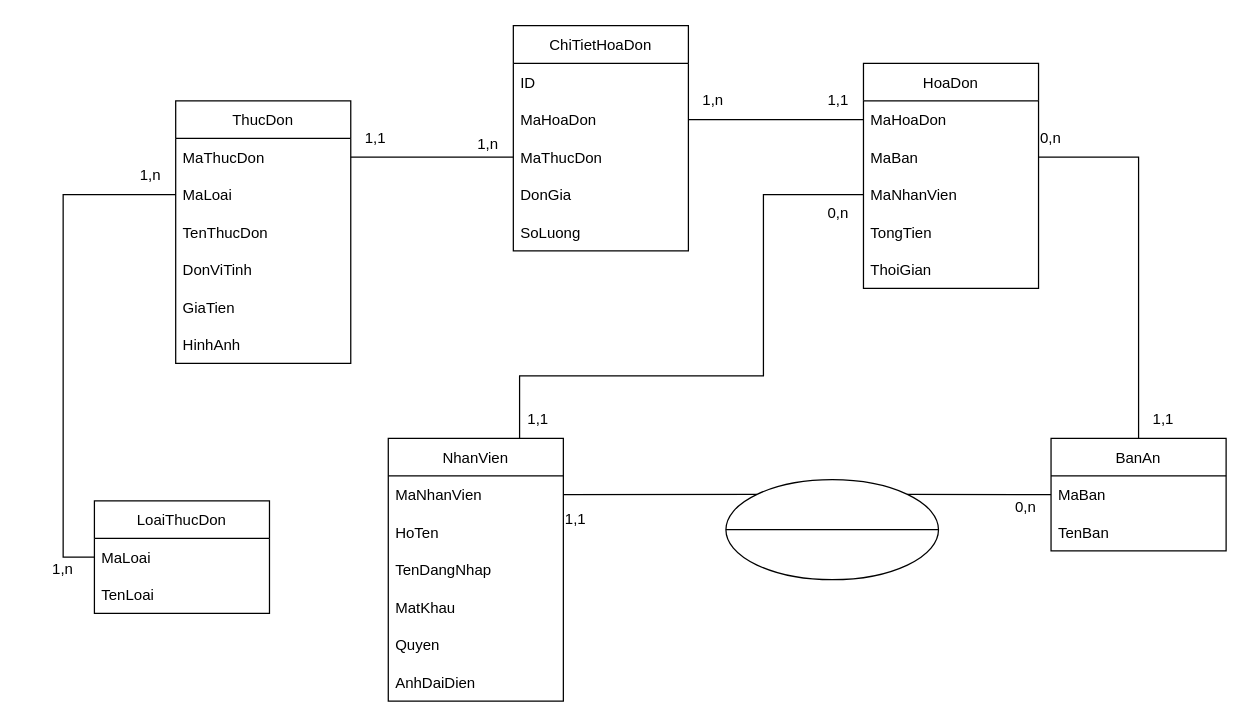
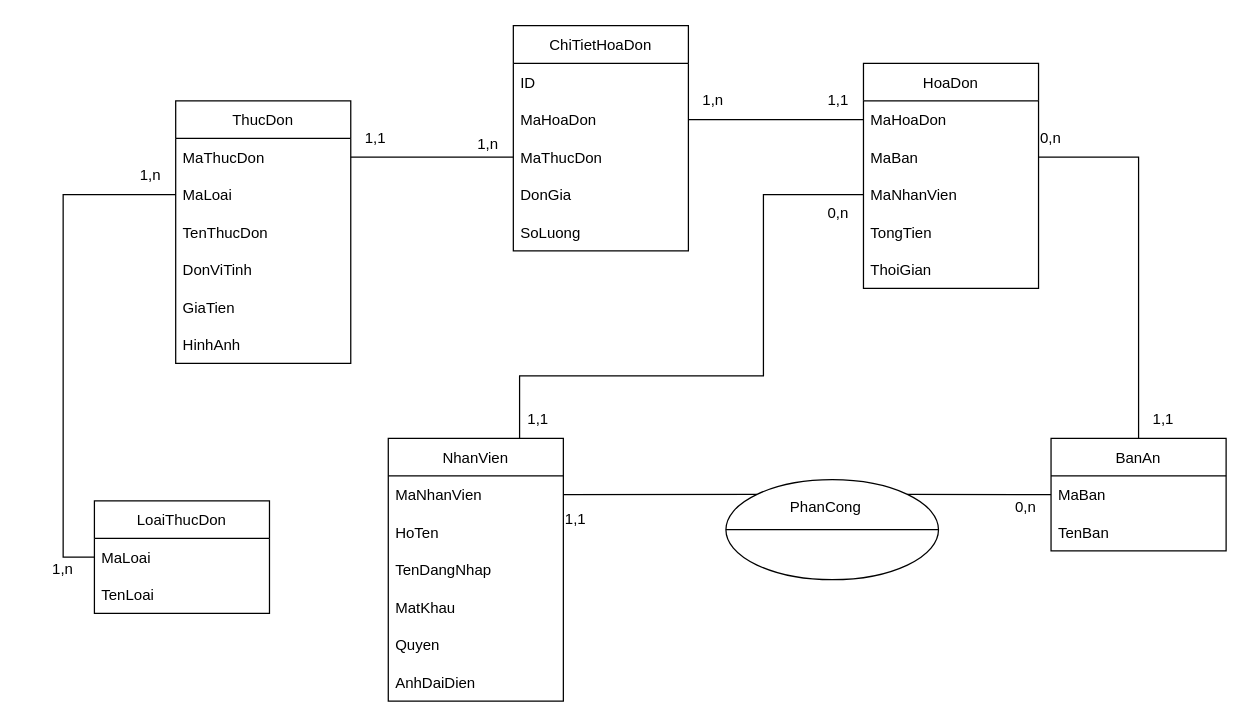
node "PhanCong": added
